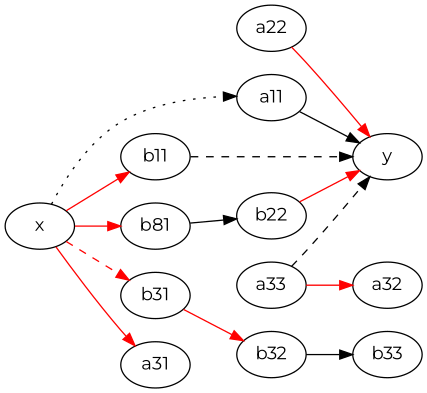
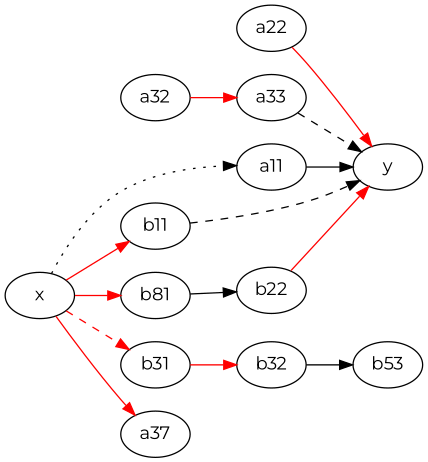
edge "a33" -> "a32": reversed
node "b33": label "b33" -> "b53"
node "a31": label "a31" -> "a37"
